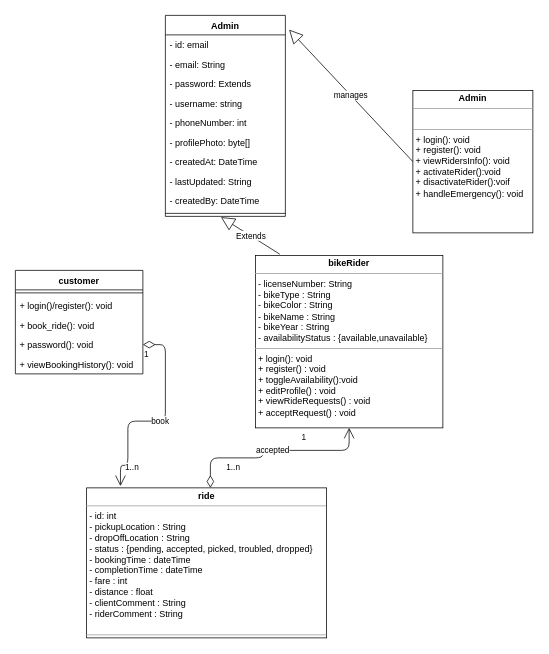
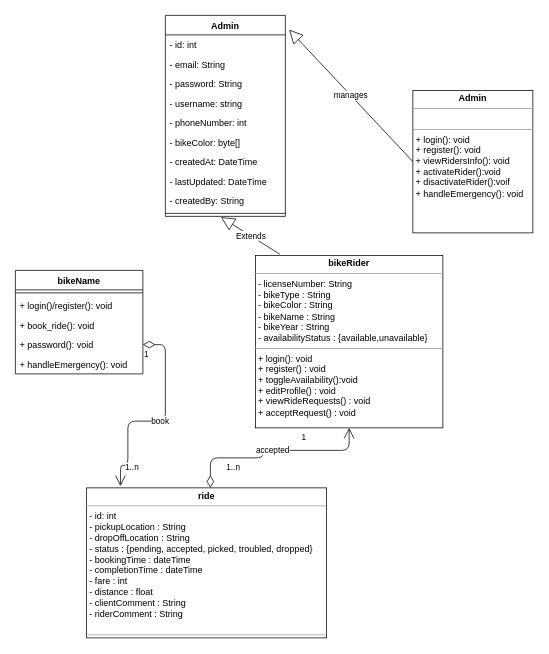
node "- id: email": label "- id: email" -> "- id: int"
node "- password: Extends": label "- password: Extends" -> "- password: String"
node "- profilePhoto: byte[]": label "- profilePhoto: byte[]" -> "- bikeColor: byte[]"
node "- lastUpdated: String": label "- lastUpdated: String" -> "- lastUpdated: DateTime"
node "- createdBy: DateTime": label "- createdBy: DateTime" -> "- createdBy: String"
node "customer": label "customer" -> "bikeName"
node "+ viewBookingHistory(): void": label "+ viewBookingHistory(): void" -> "+ handleEmergency(): void"
